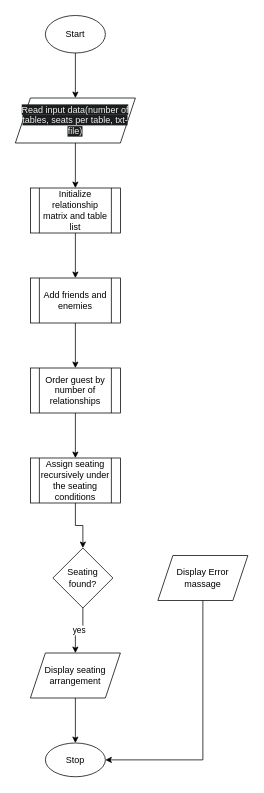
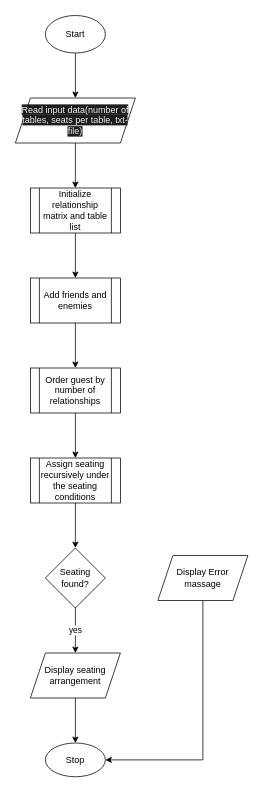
node "Seating found?": moved (83, 578) -> (75, 578)
